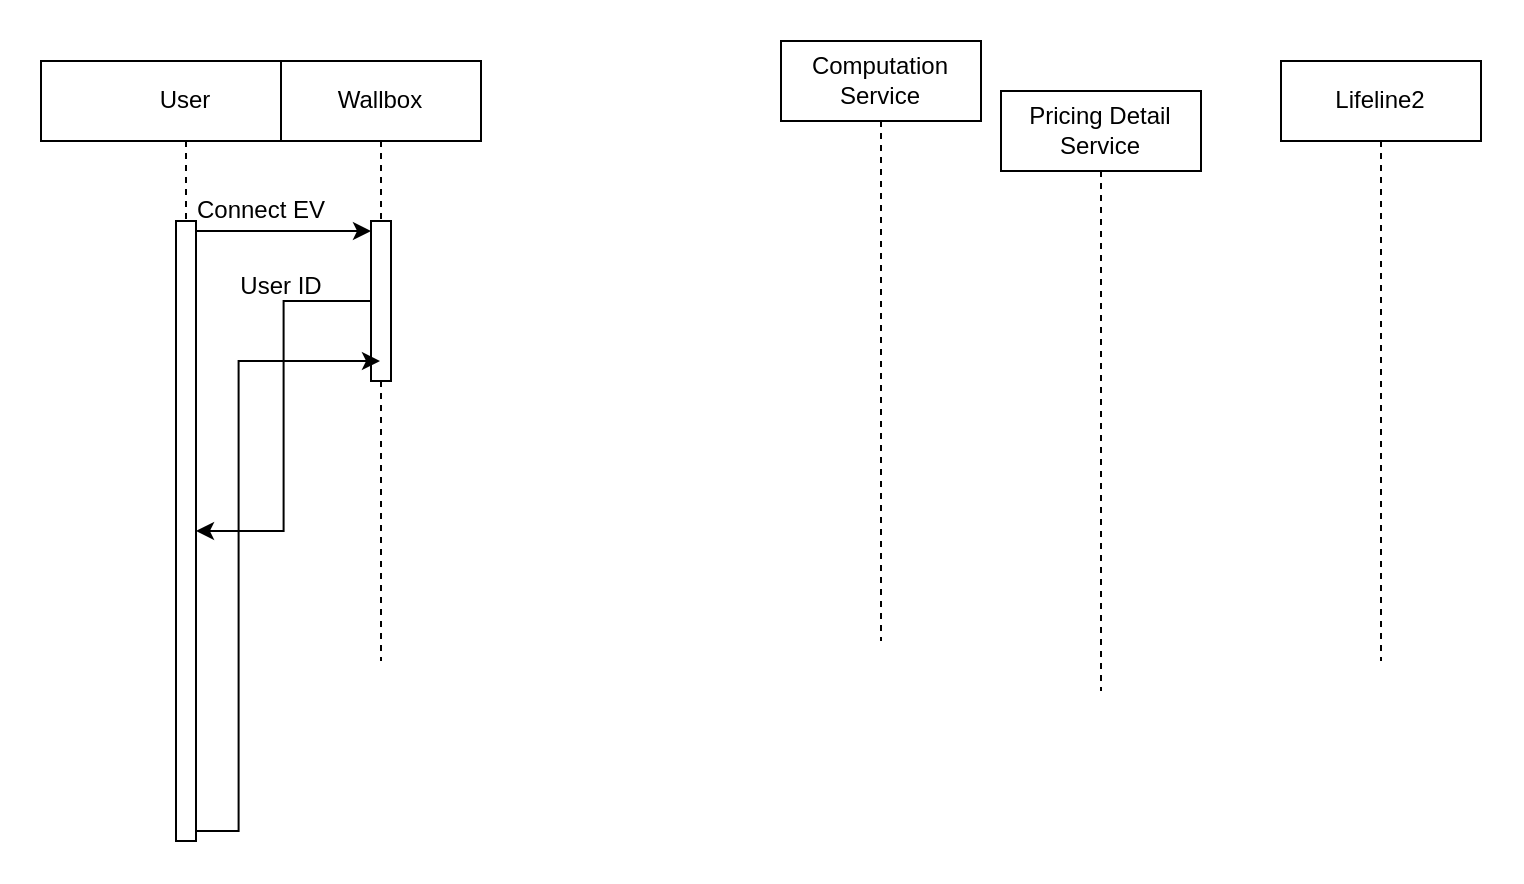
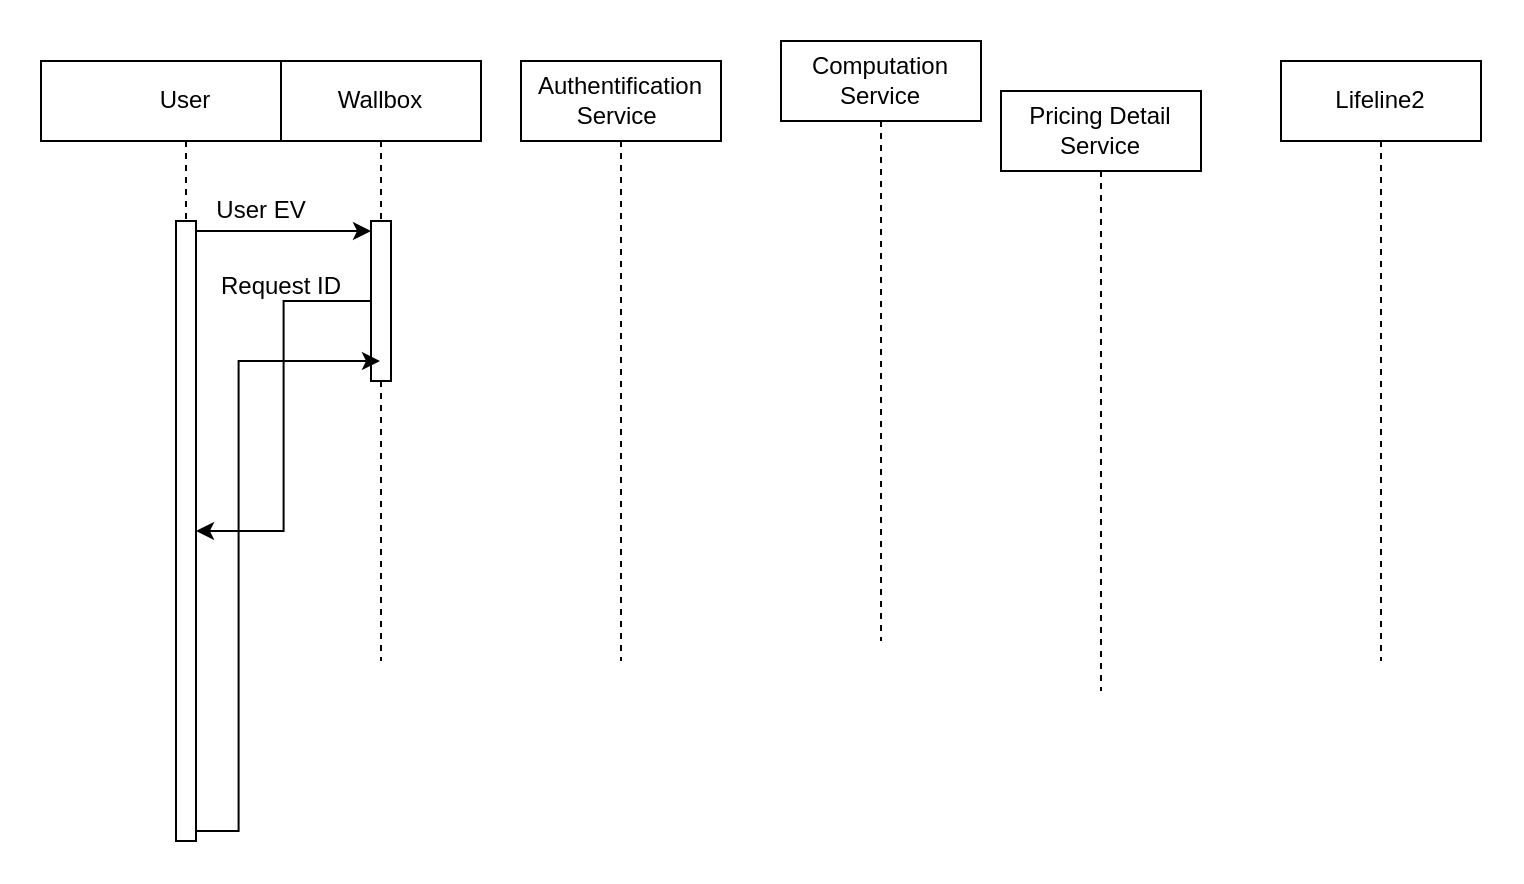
node "Connect EV": label "Connect EV" -> "User EV"
node "User ID": label "User ID" -> "Request ID"
node "Authentification Service": added
